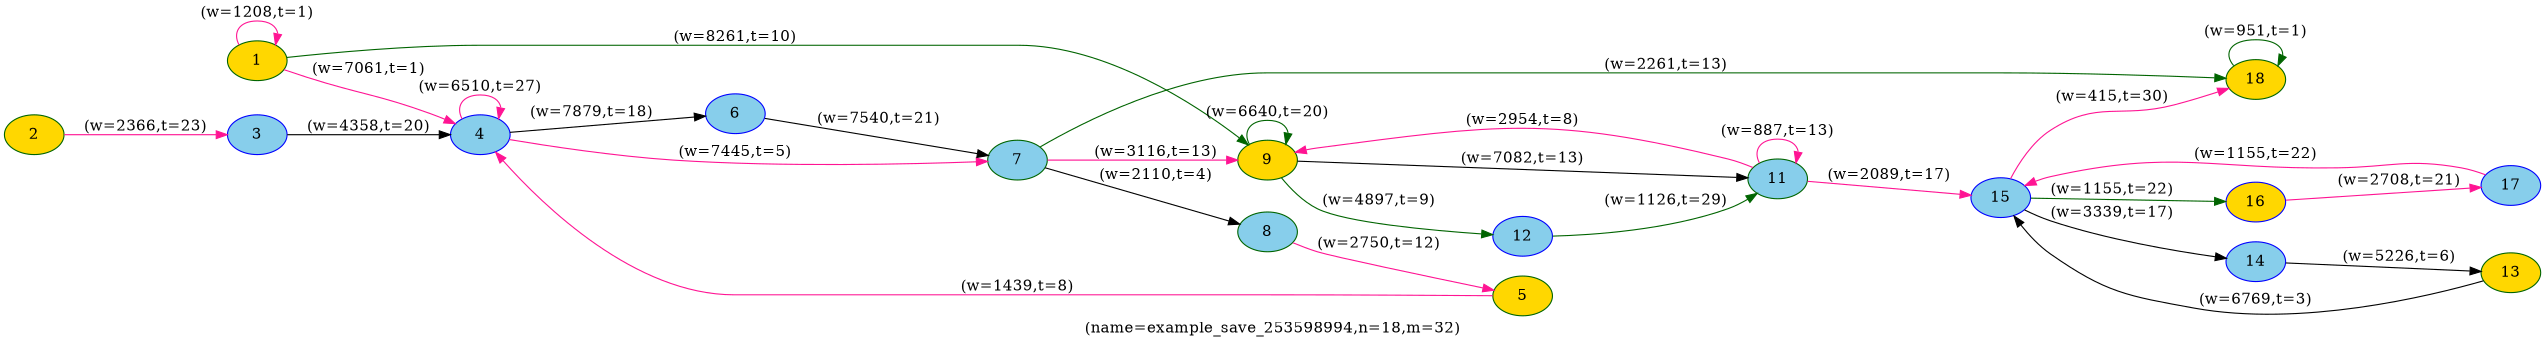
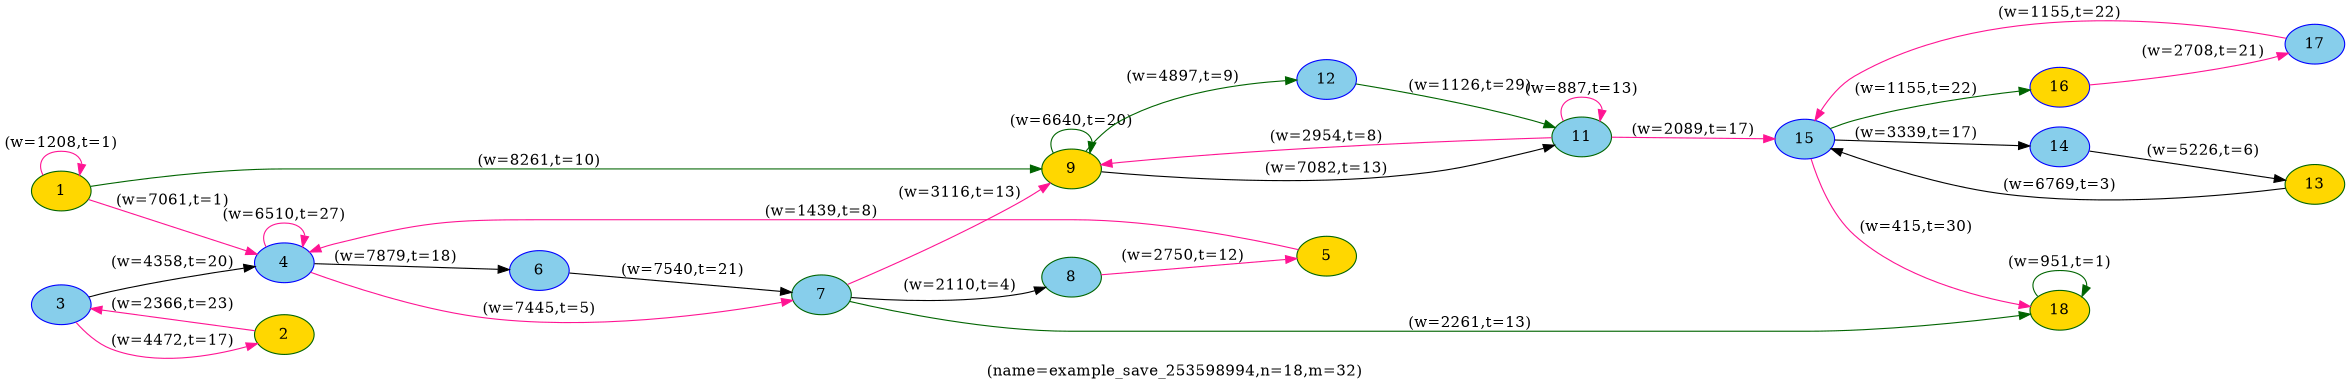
edge "3" -> "2": added, label "(w=4472,t=17)"
